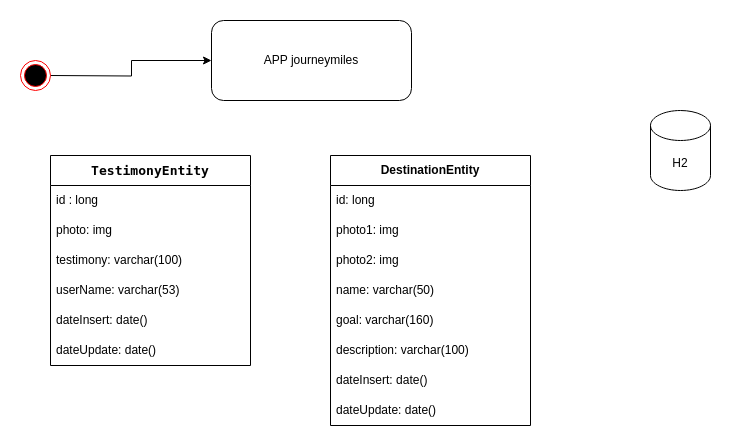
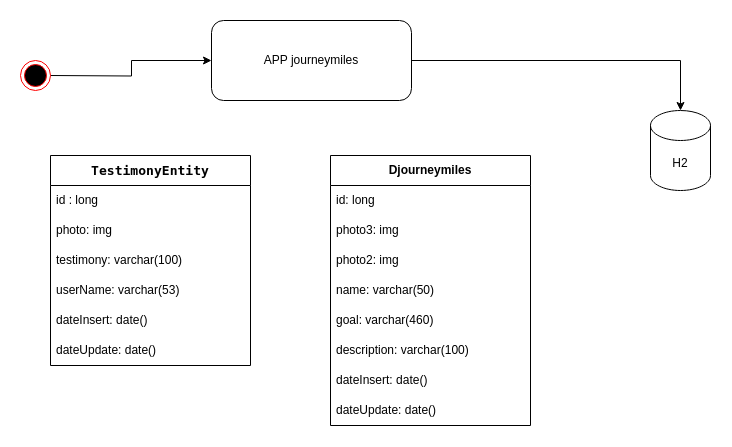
edge "APP journeymiles" -> "H2": added
node "DestinationEntity": label "DestinationEntity" -> "Djourneymiles"
node "photo1: img": label "photo1: img" -> "photo3: img"
node "goal: varchar(160)": label "goal: varchar(160)" -> "goal: varchar(460)"
